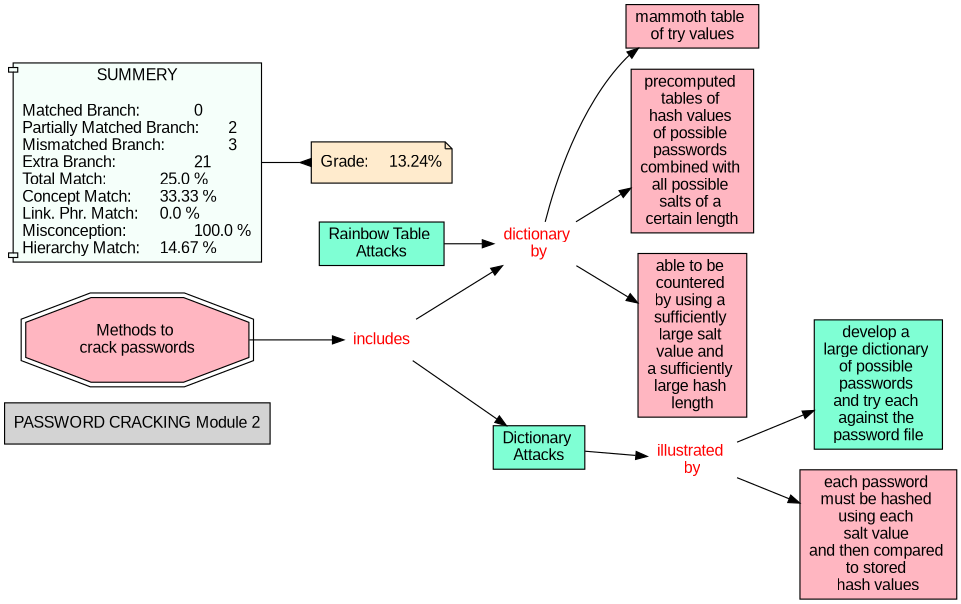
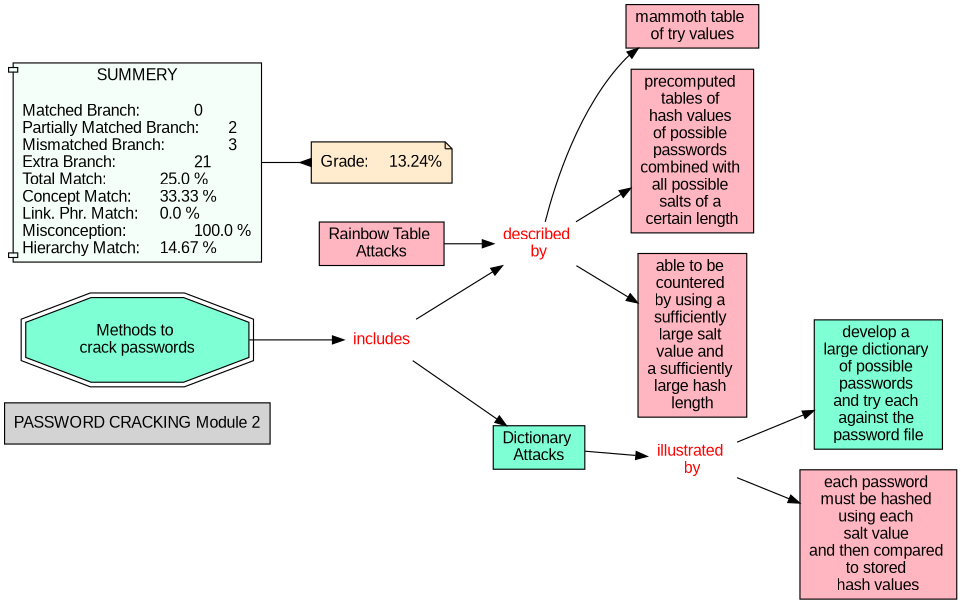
node "Rainbow Table Attacks": fillcolor aquamarine -> #ffb6c1
node "dictionary by": label "dictionary by" -> "described by"
node "Methods to crack passwords": fillcolor #ffb6c1 -> aquamarine
